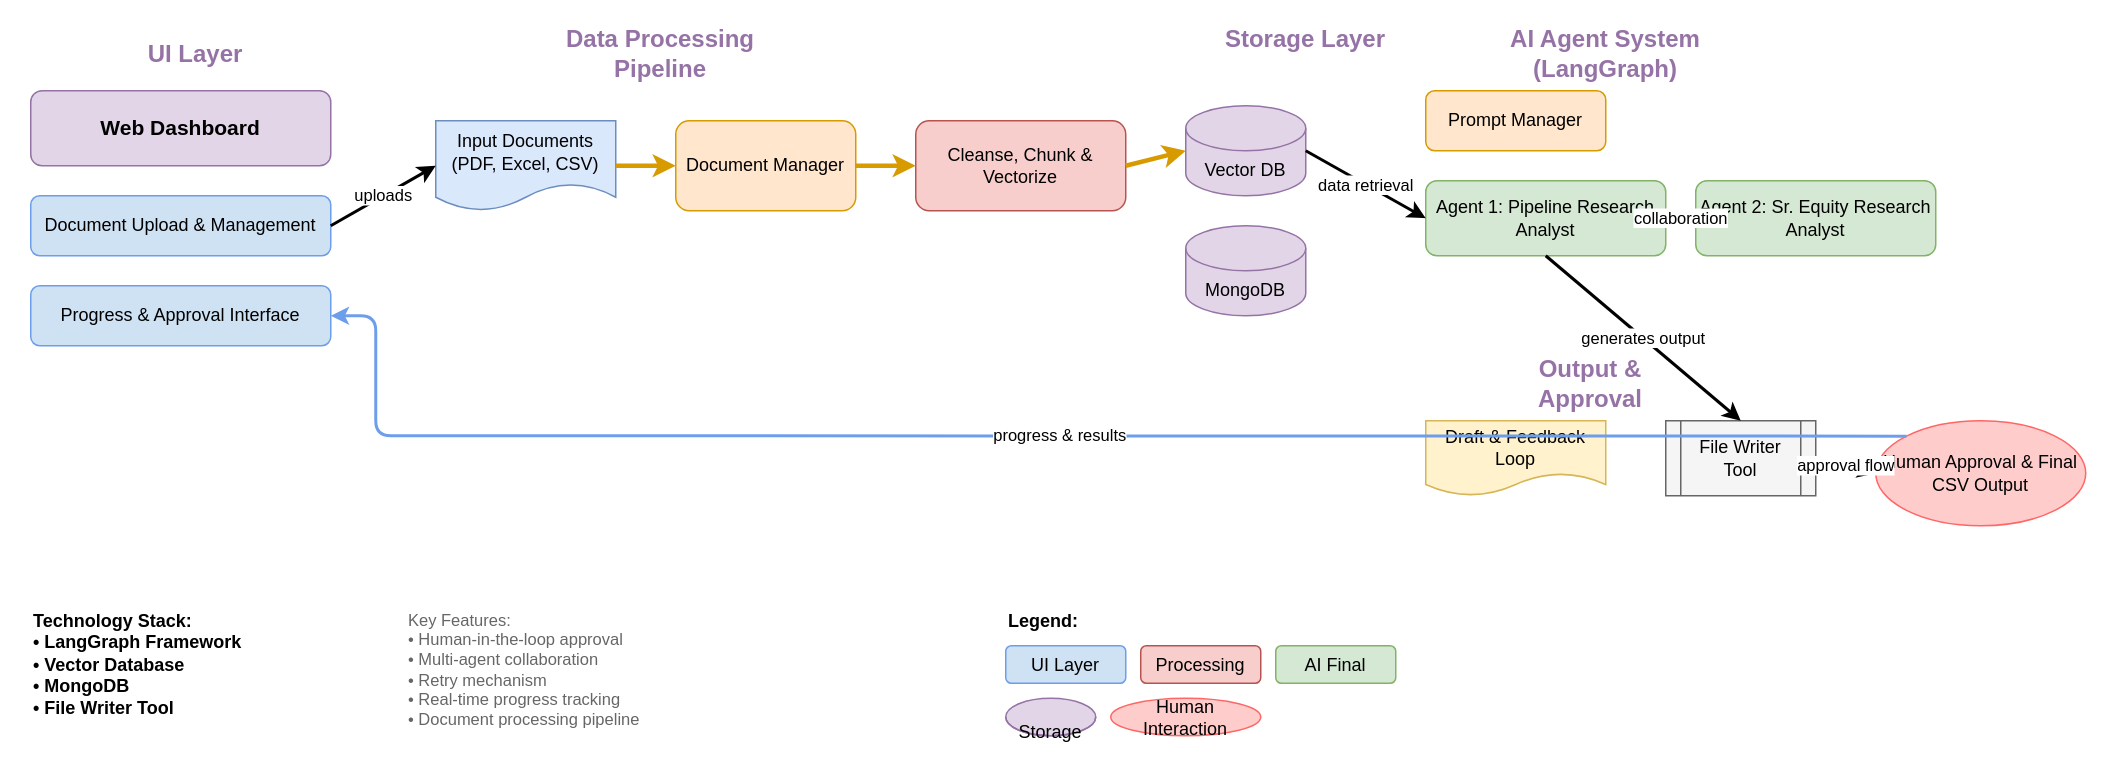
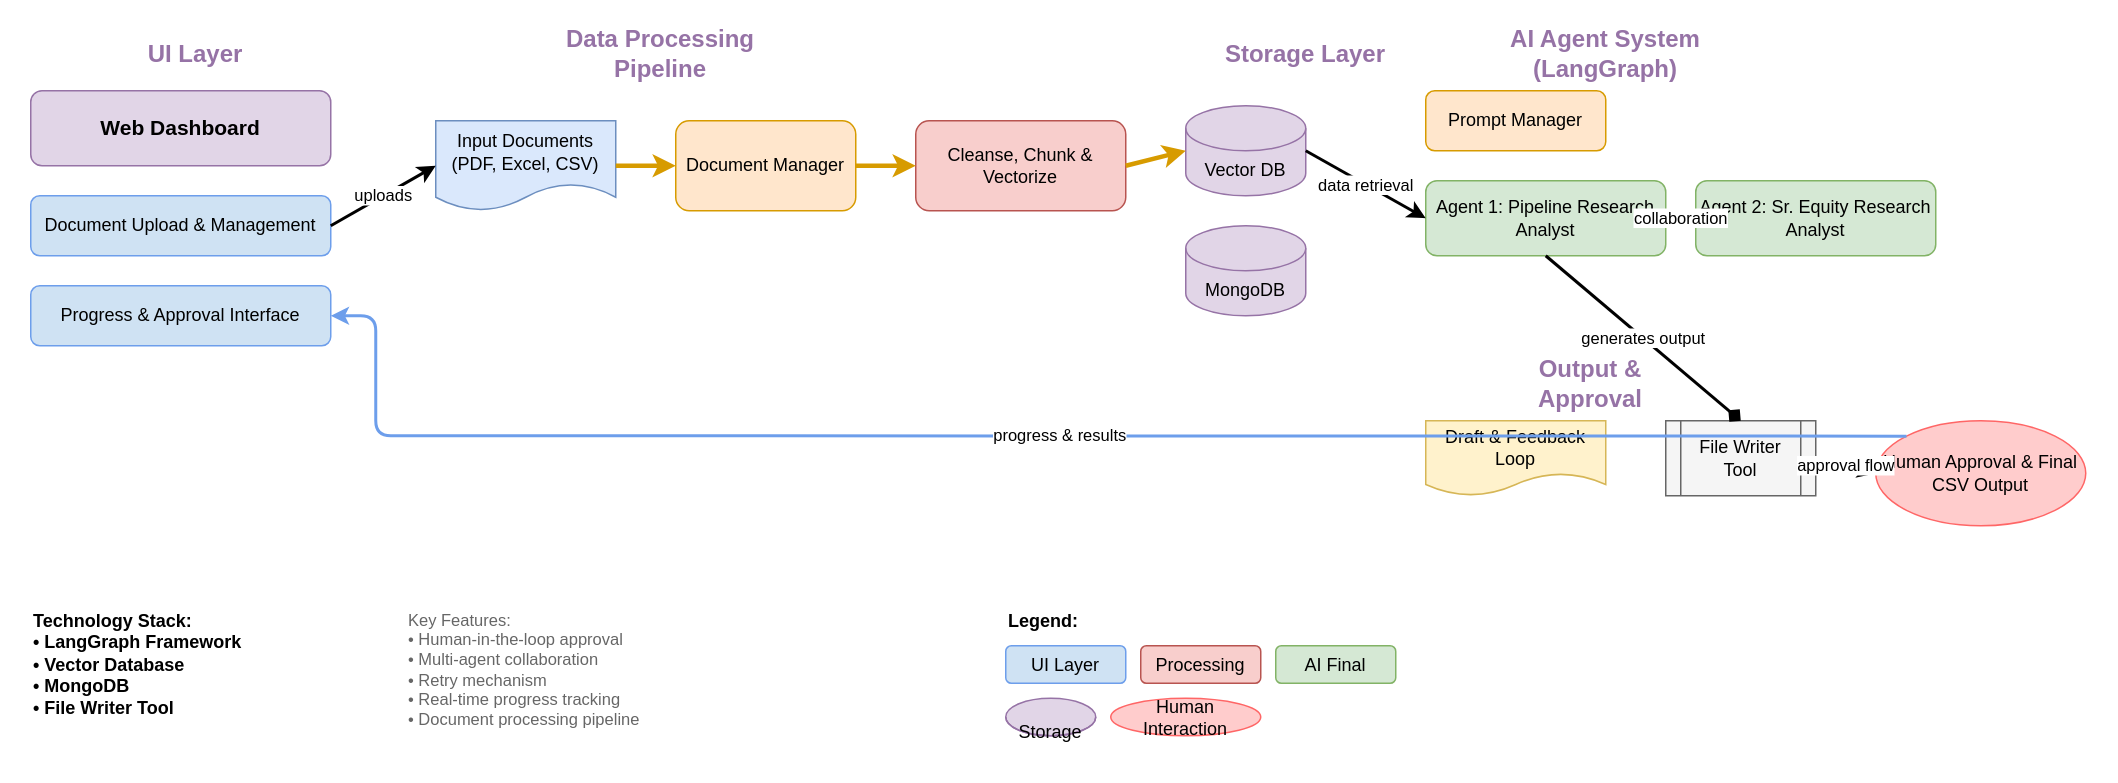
node "Storage Layer": moved (1306, 38) -> (1306, 53)
edge "Agent 1: Pipeline Research Analyst" -> "File Writer Tool": arrowhead classic -> diamond
